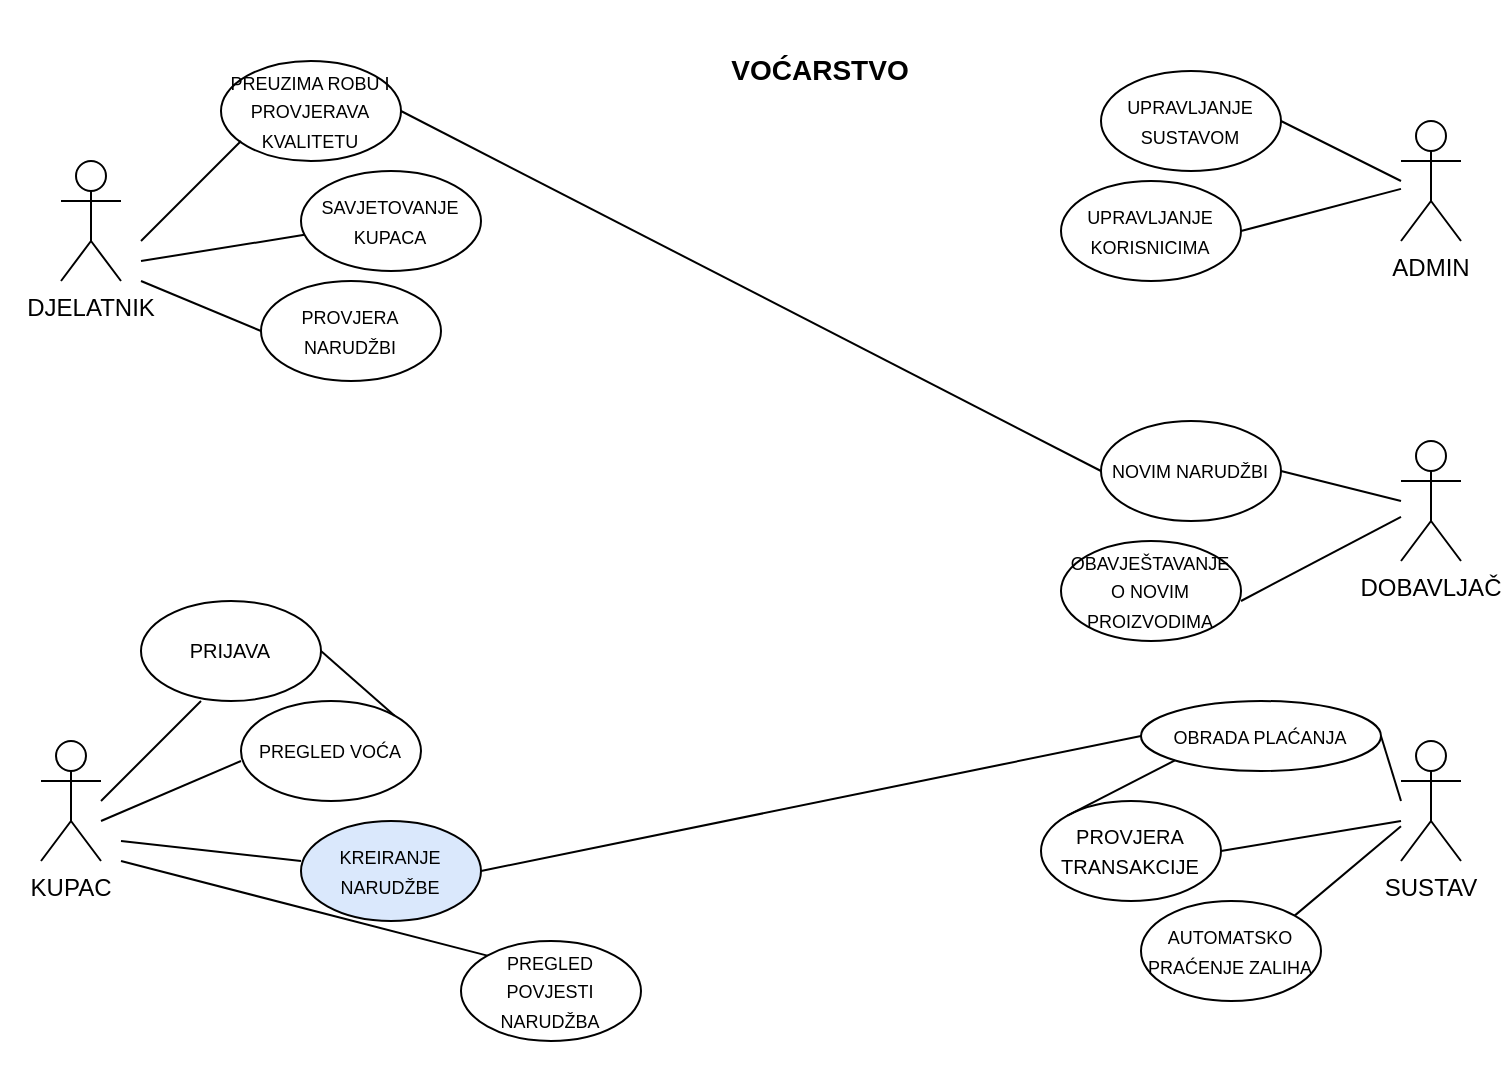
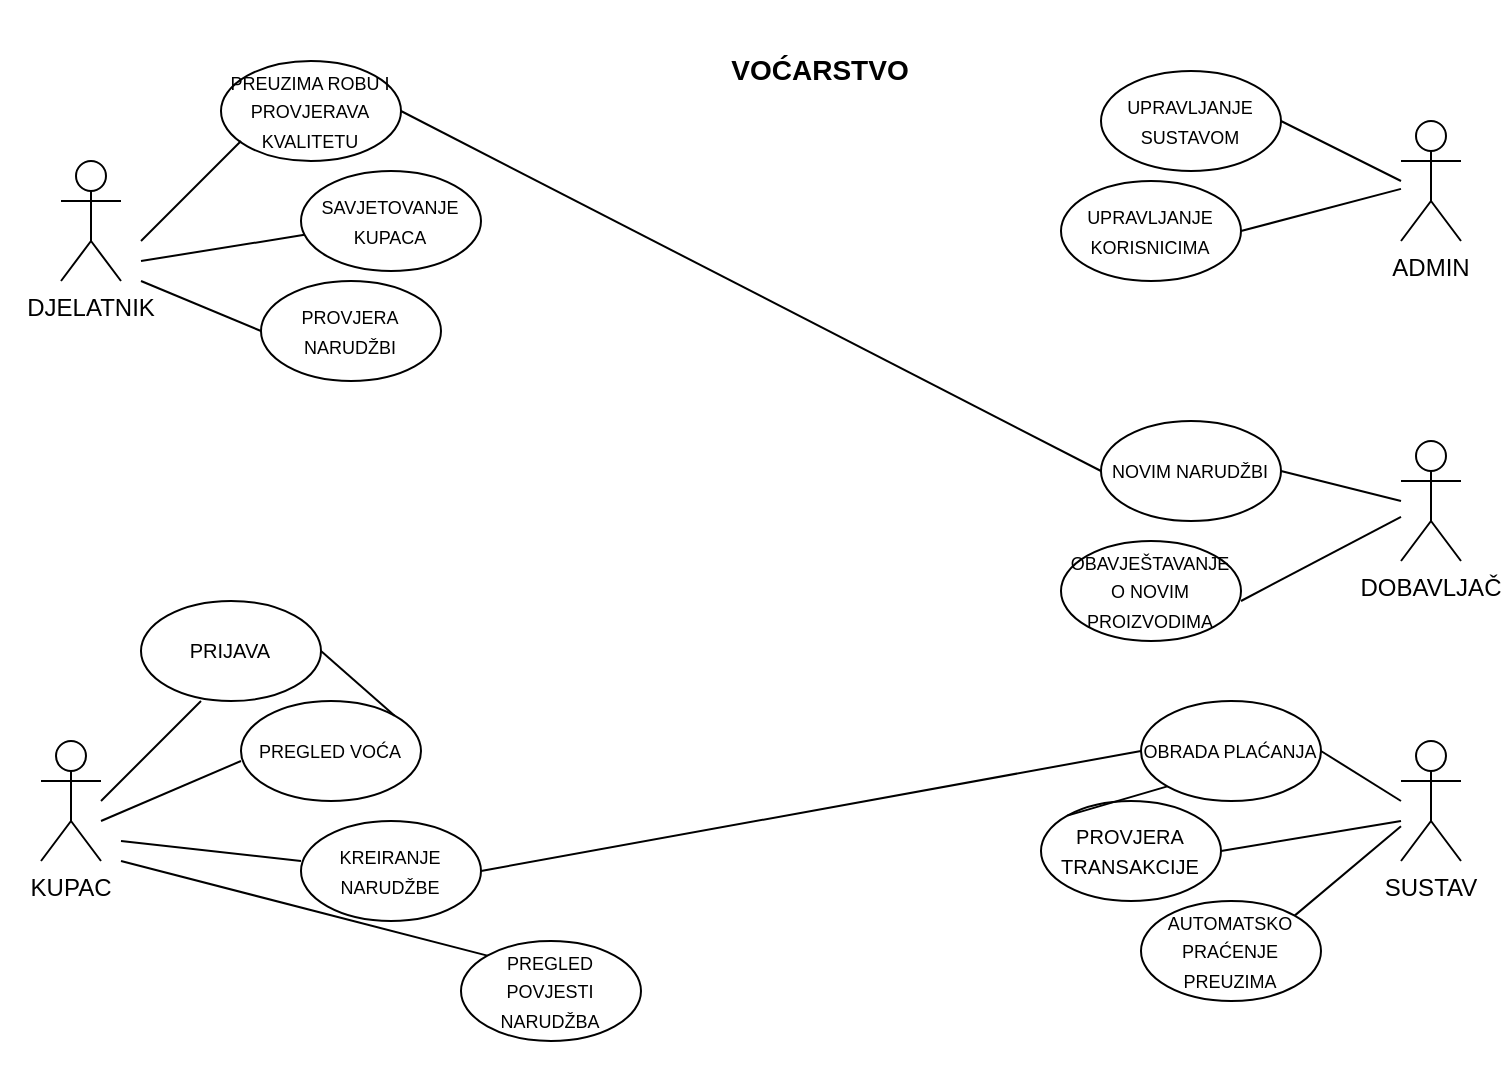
node "OBRADA PLAĆANJA": size 240x70 -> 180x100
node "KREIRANJE NARUDŽBE": fillcolor #dae8fc -> #ffffff
node "AUTOMATSKO PRAĆENJE ZALIHA": label "AUTOMATSKO PRAĆENJE ZALIHA" -> "AUTOMATSKO PRAĆENJE PREUZIMA"
